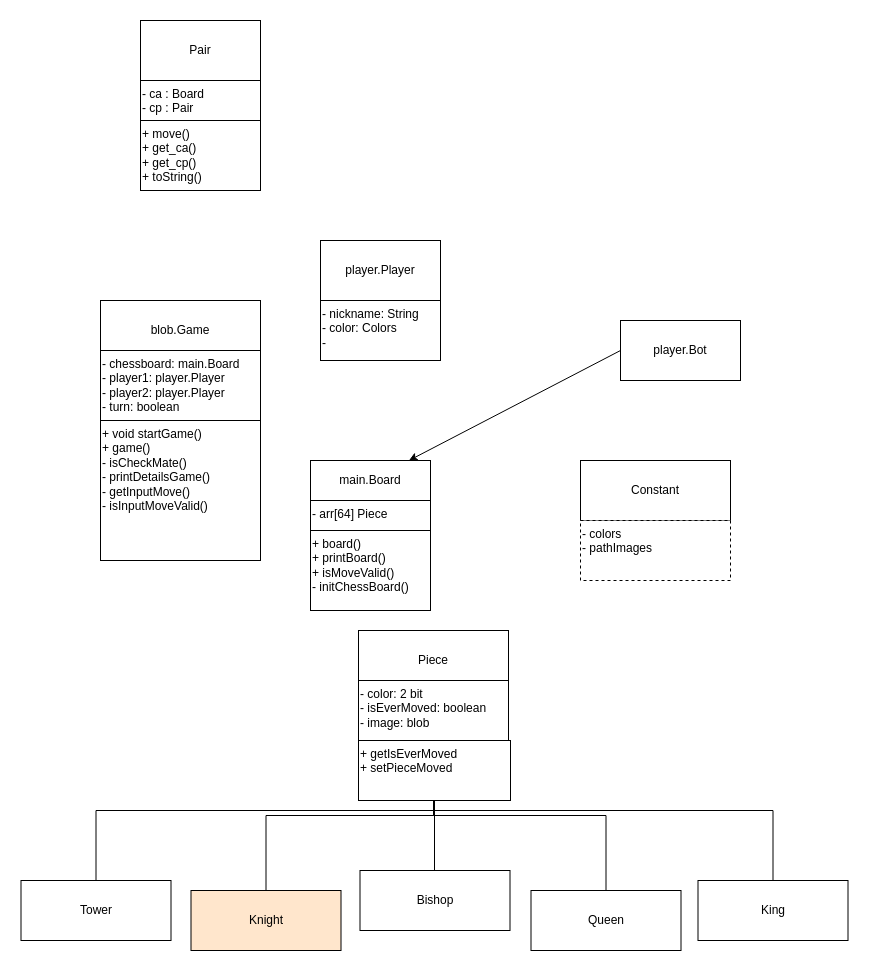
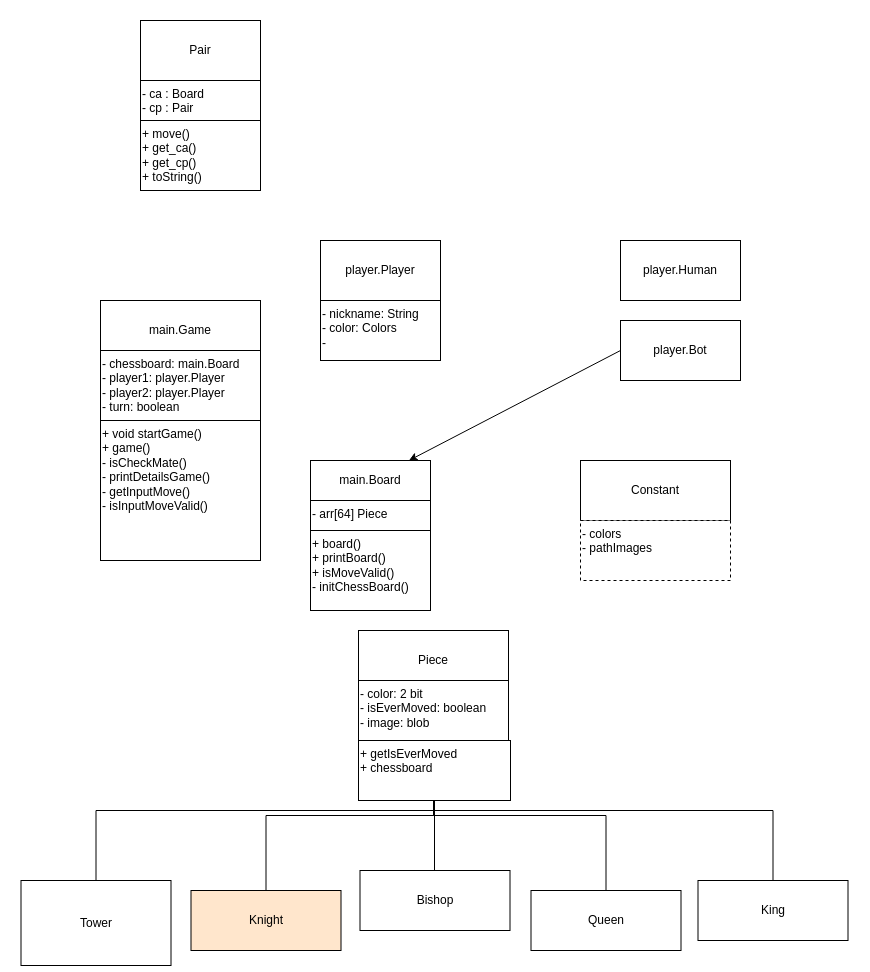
node "player.Human": added
node "blob.Game": label "blob.Game" -> "main.Game"
node "+ getIsEverMoved + setPieceMoved": label "+ getIsEverMoved + setPieceMoved" -> "+ getIsEverMoved + chessboard"
node "Tower": size 150x60 -> 150x85
